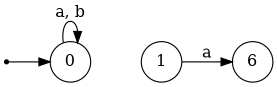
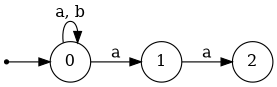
edge "0" -> "1": added, label "a"
node "6": label "6" -> "2"
